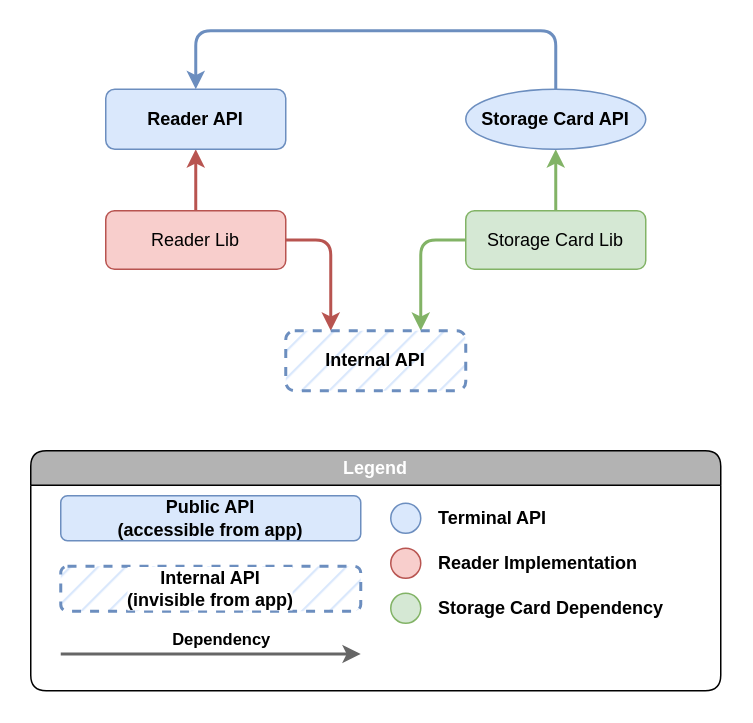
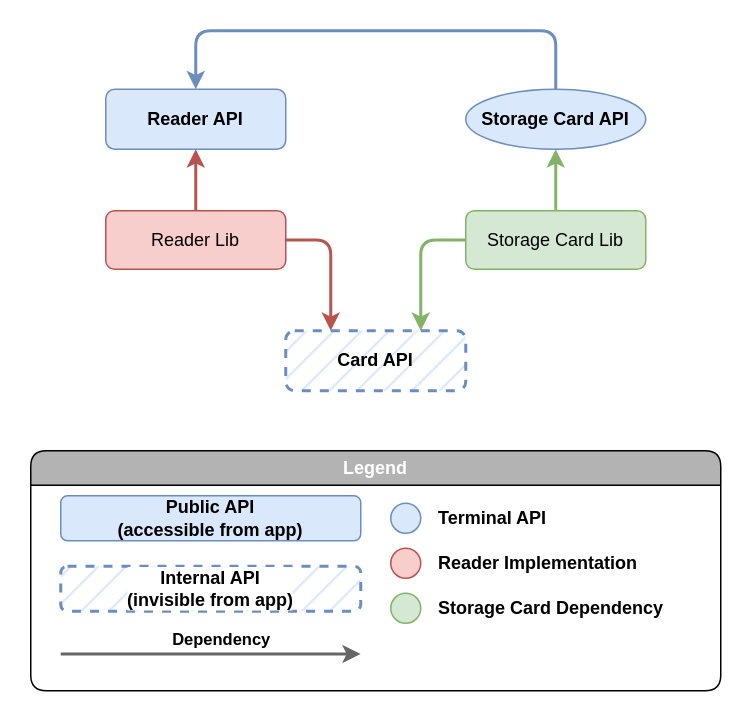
node "Internal API": label "Internal API" -> "Card API"
